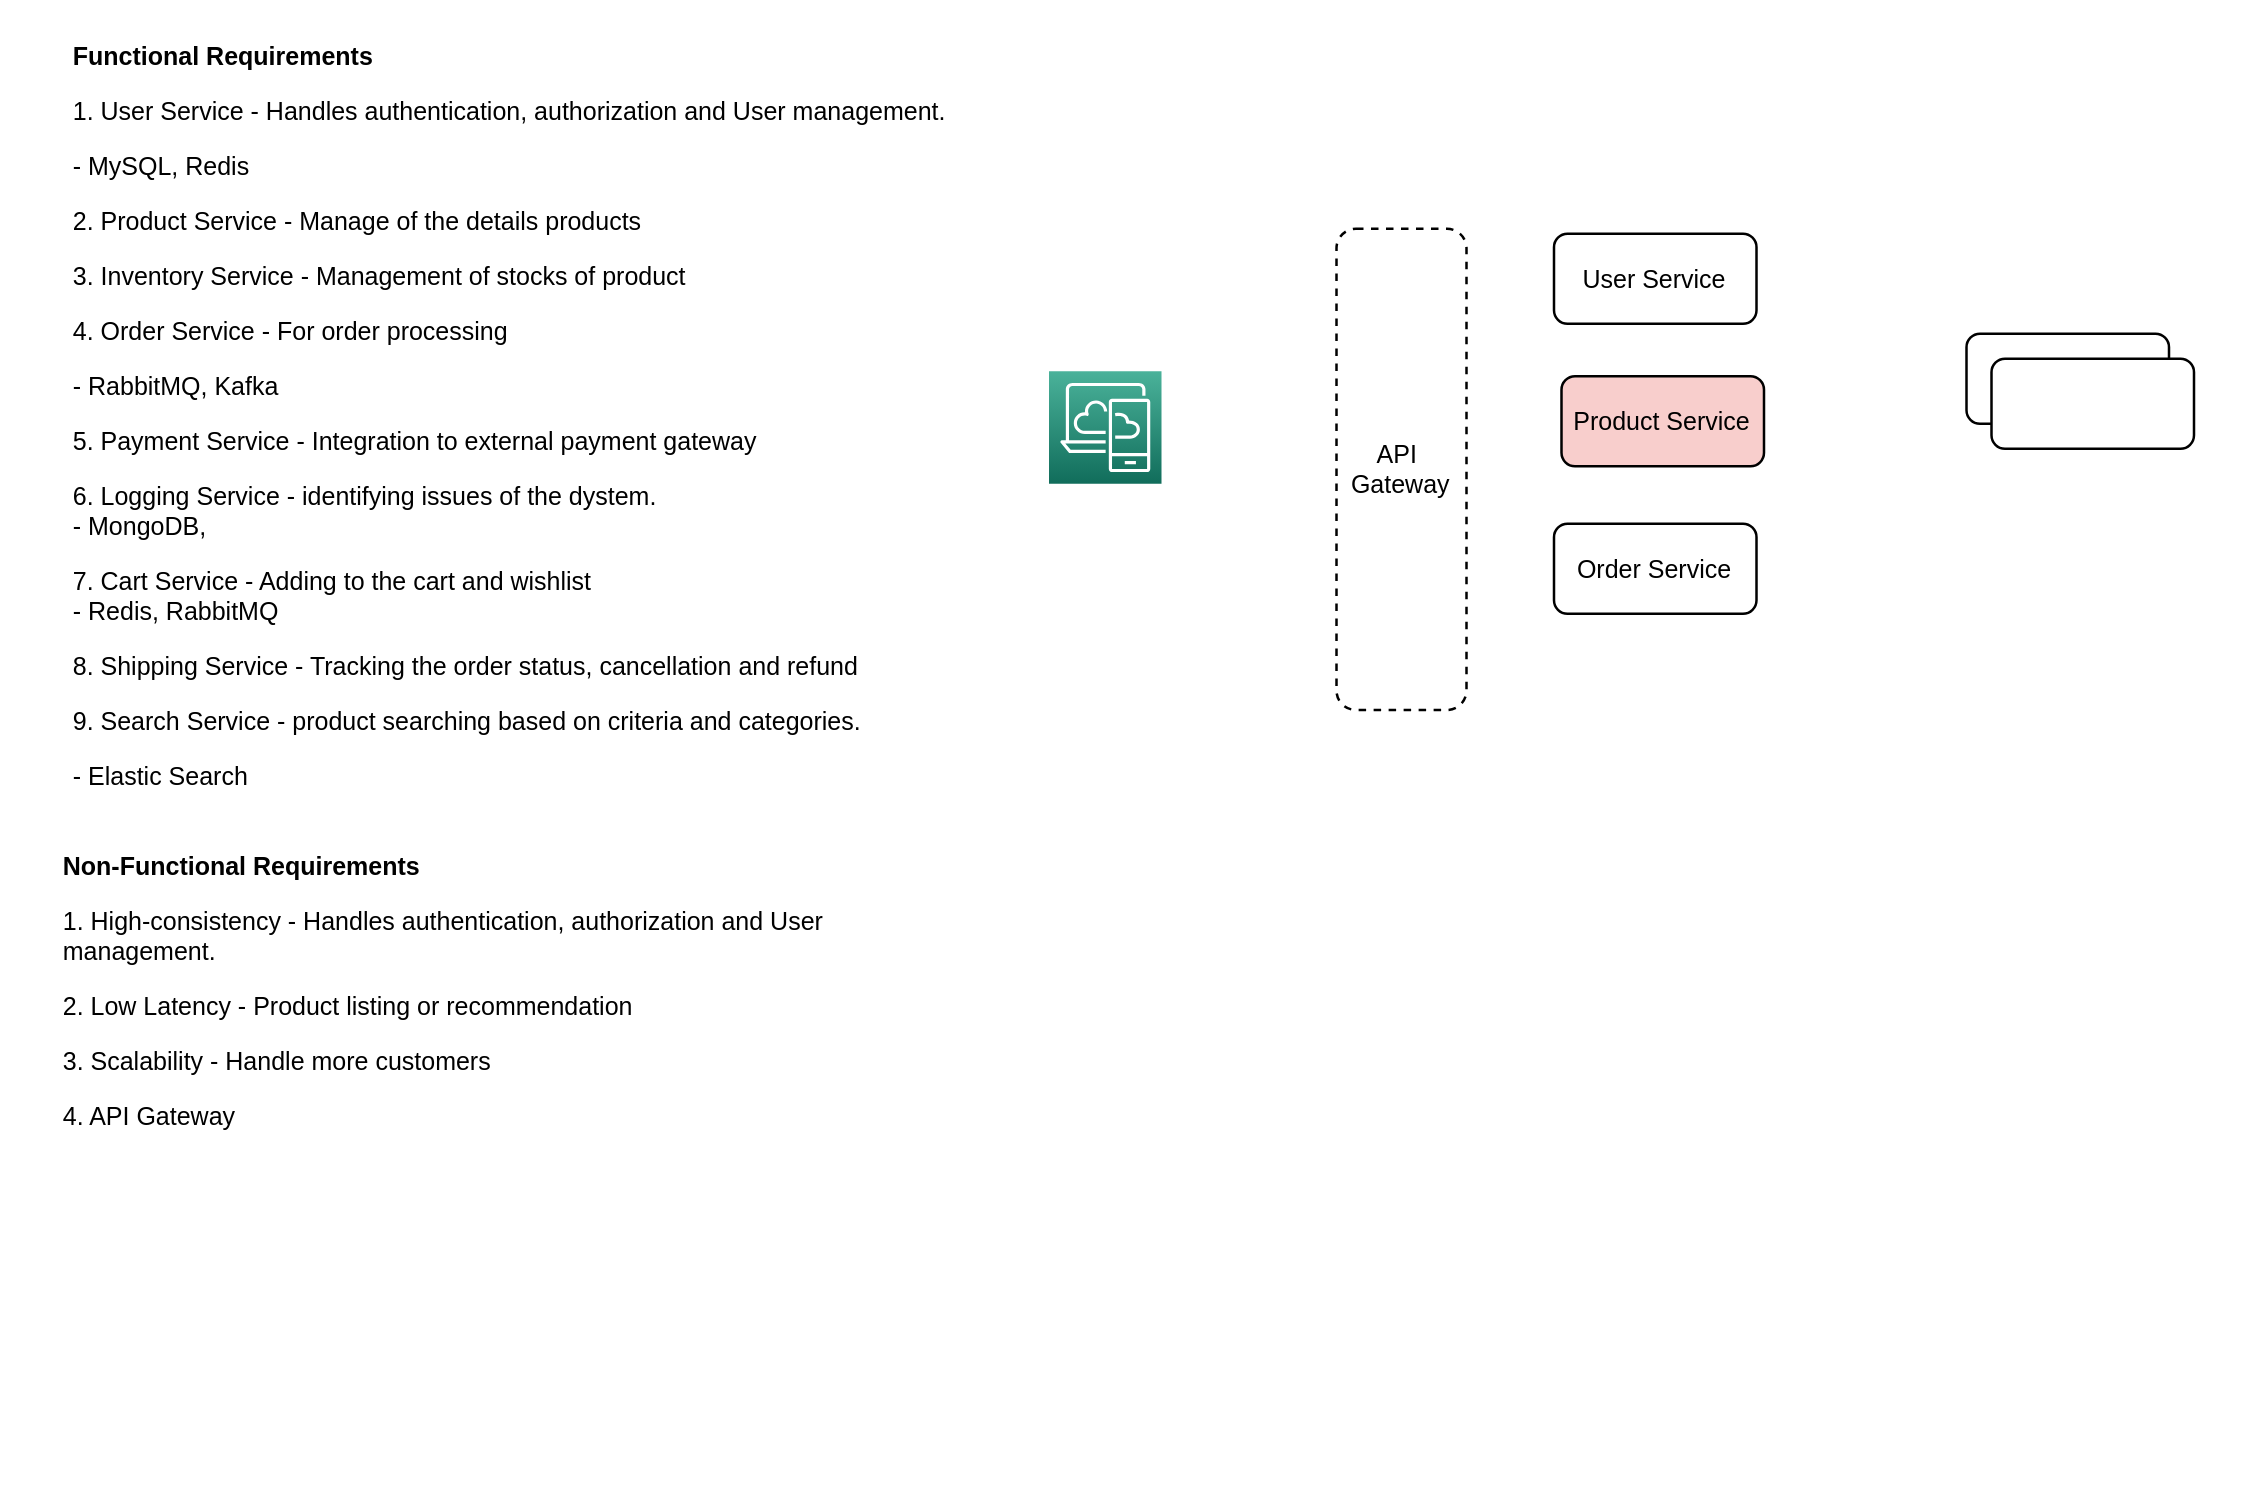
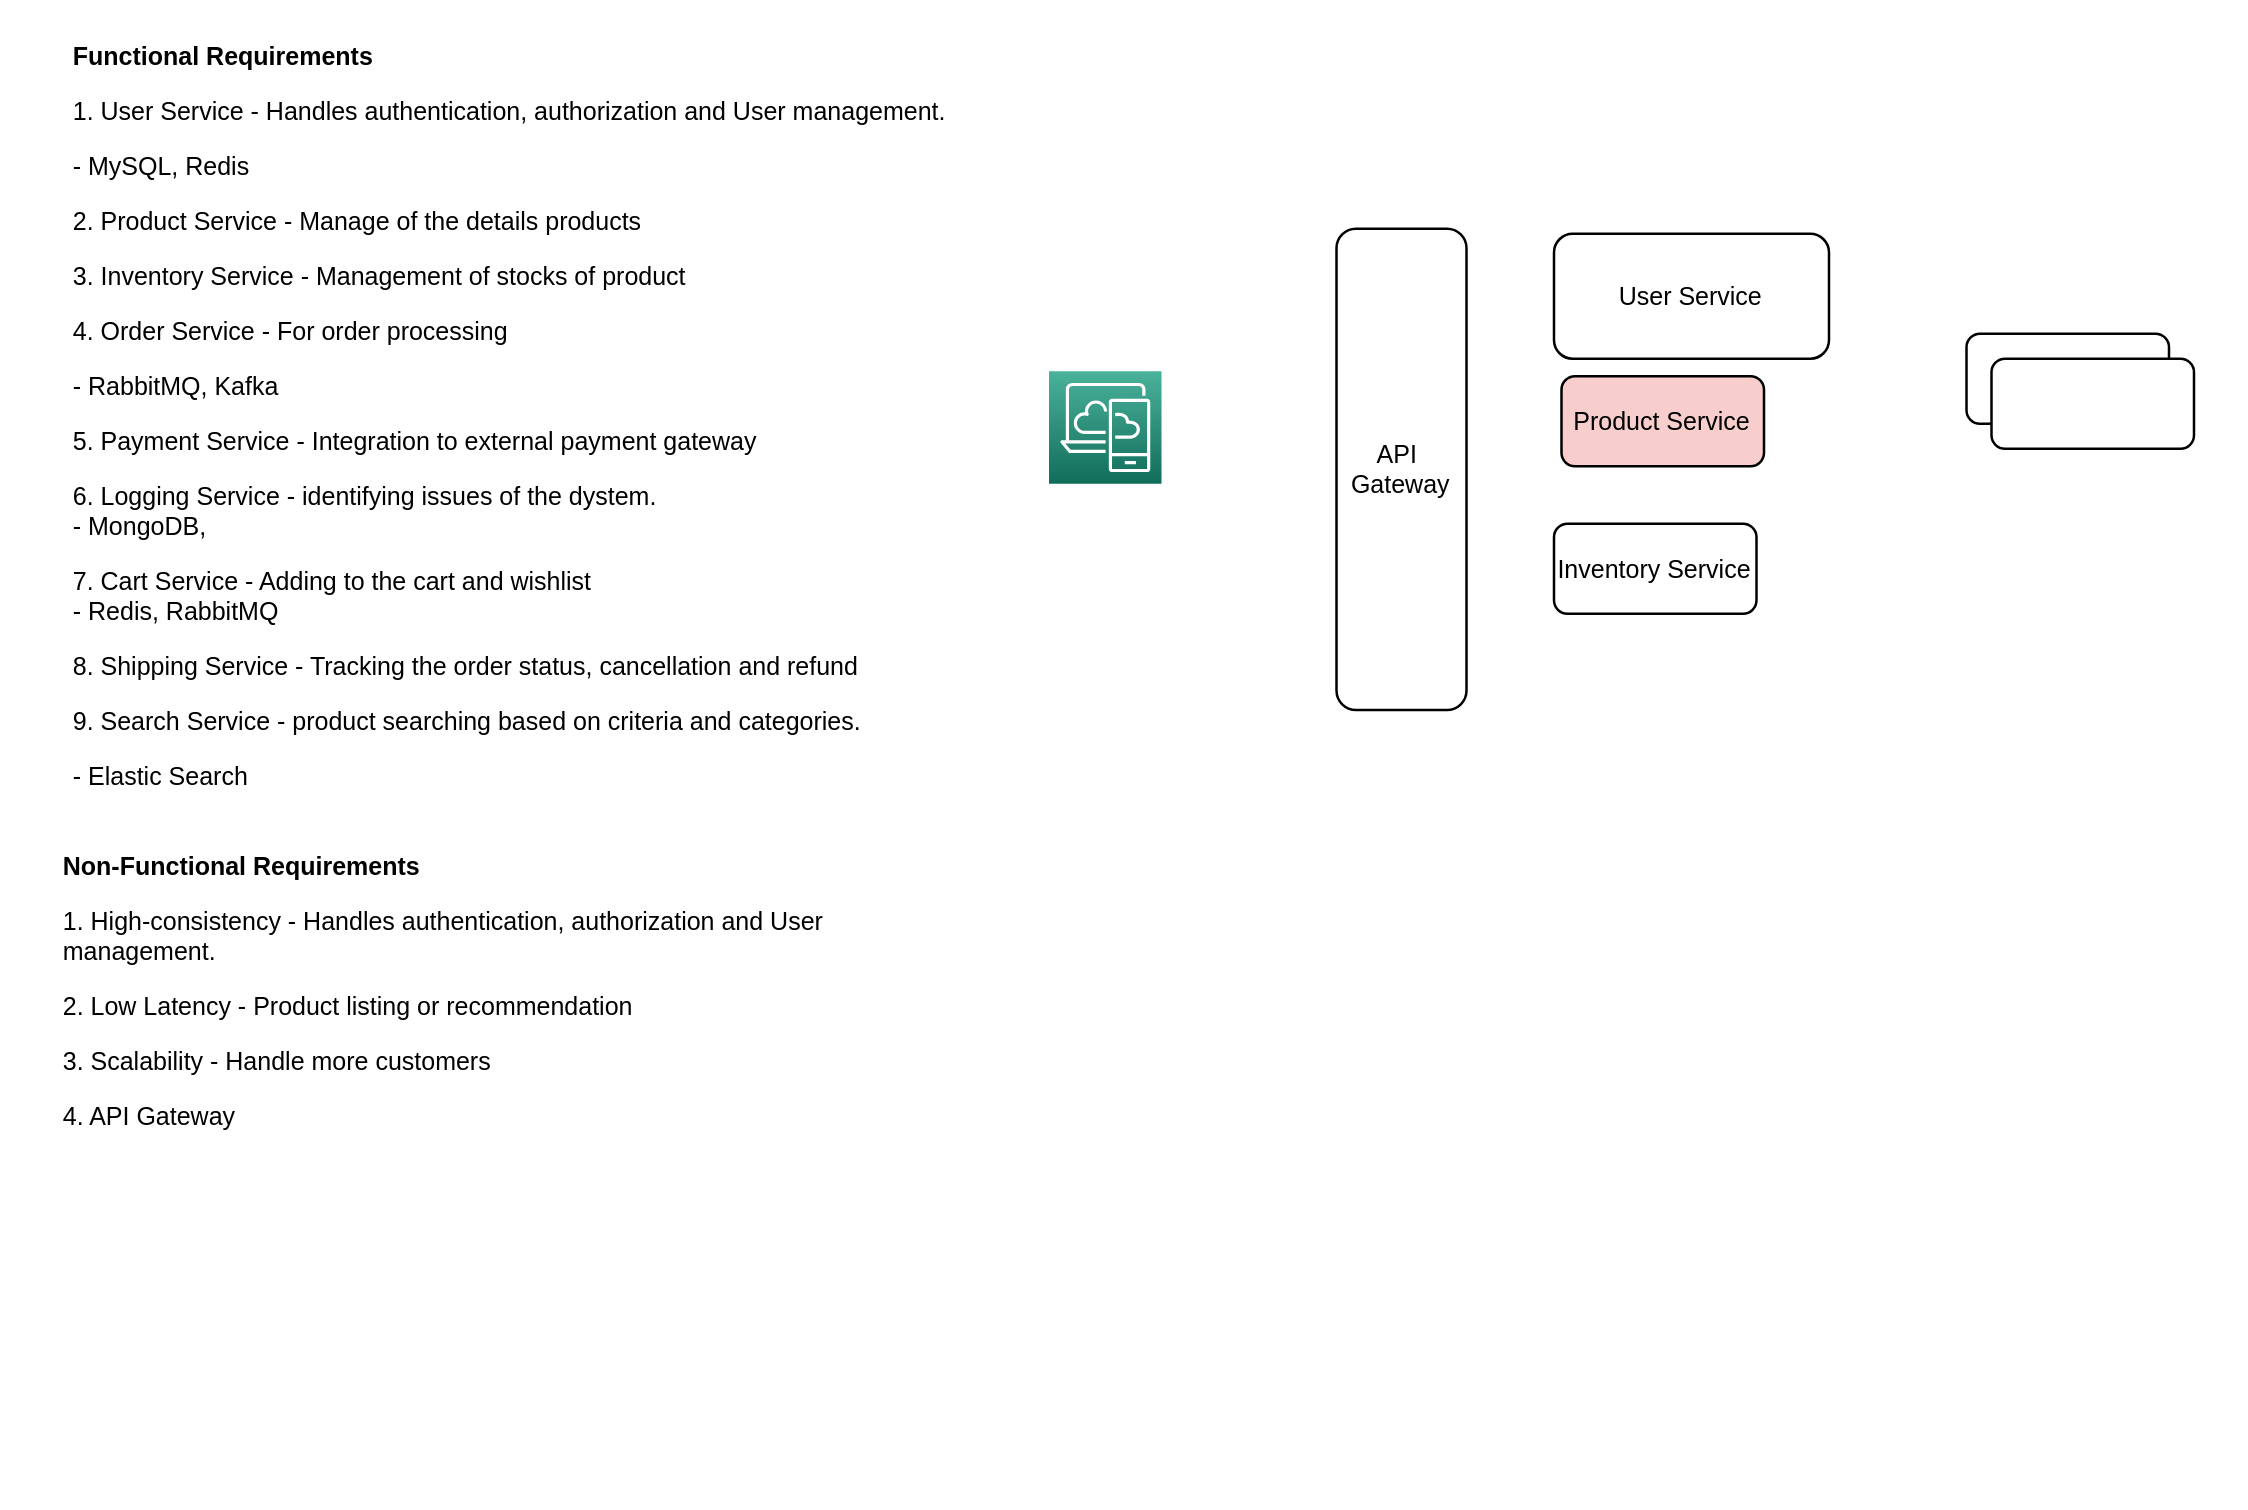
node "User Service": size 203x90 -> 275x125
node "API Gateway": style dashed -> solid
node "Order Service": label "Order Service" -> "Inventory Service"
